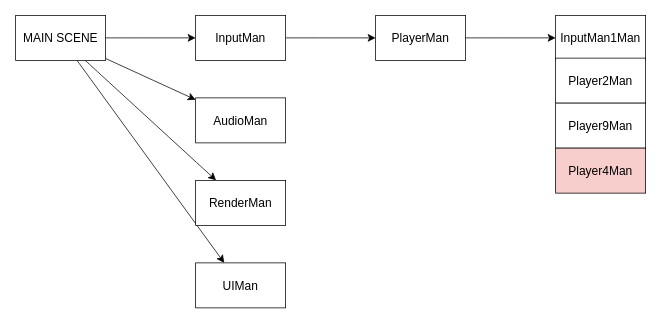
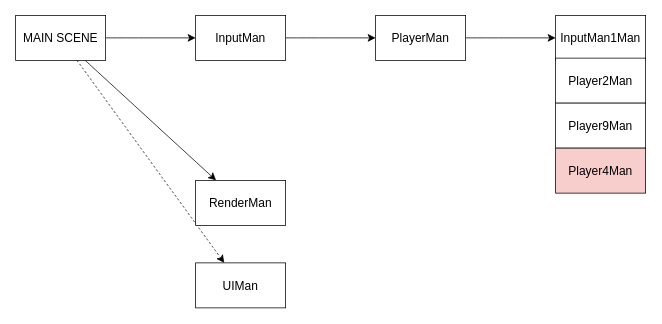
edge "MAIN SCENE" -> "AudioMan": removed
node "AudioMan": removed
edge "MAIN SCENE" -> "UIMan": style solid -> dashed
